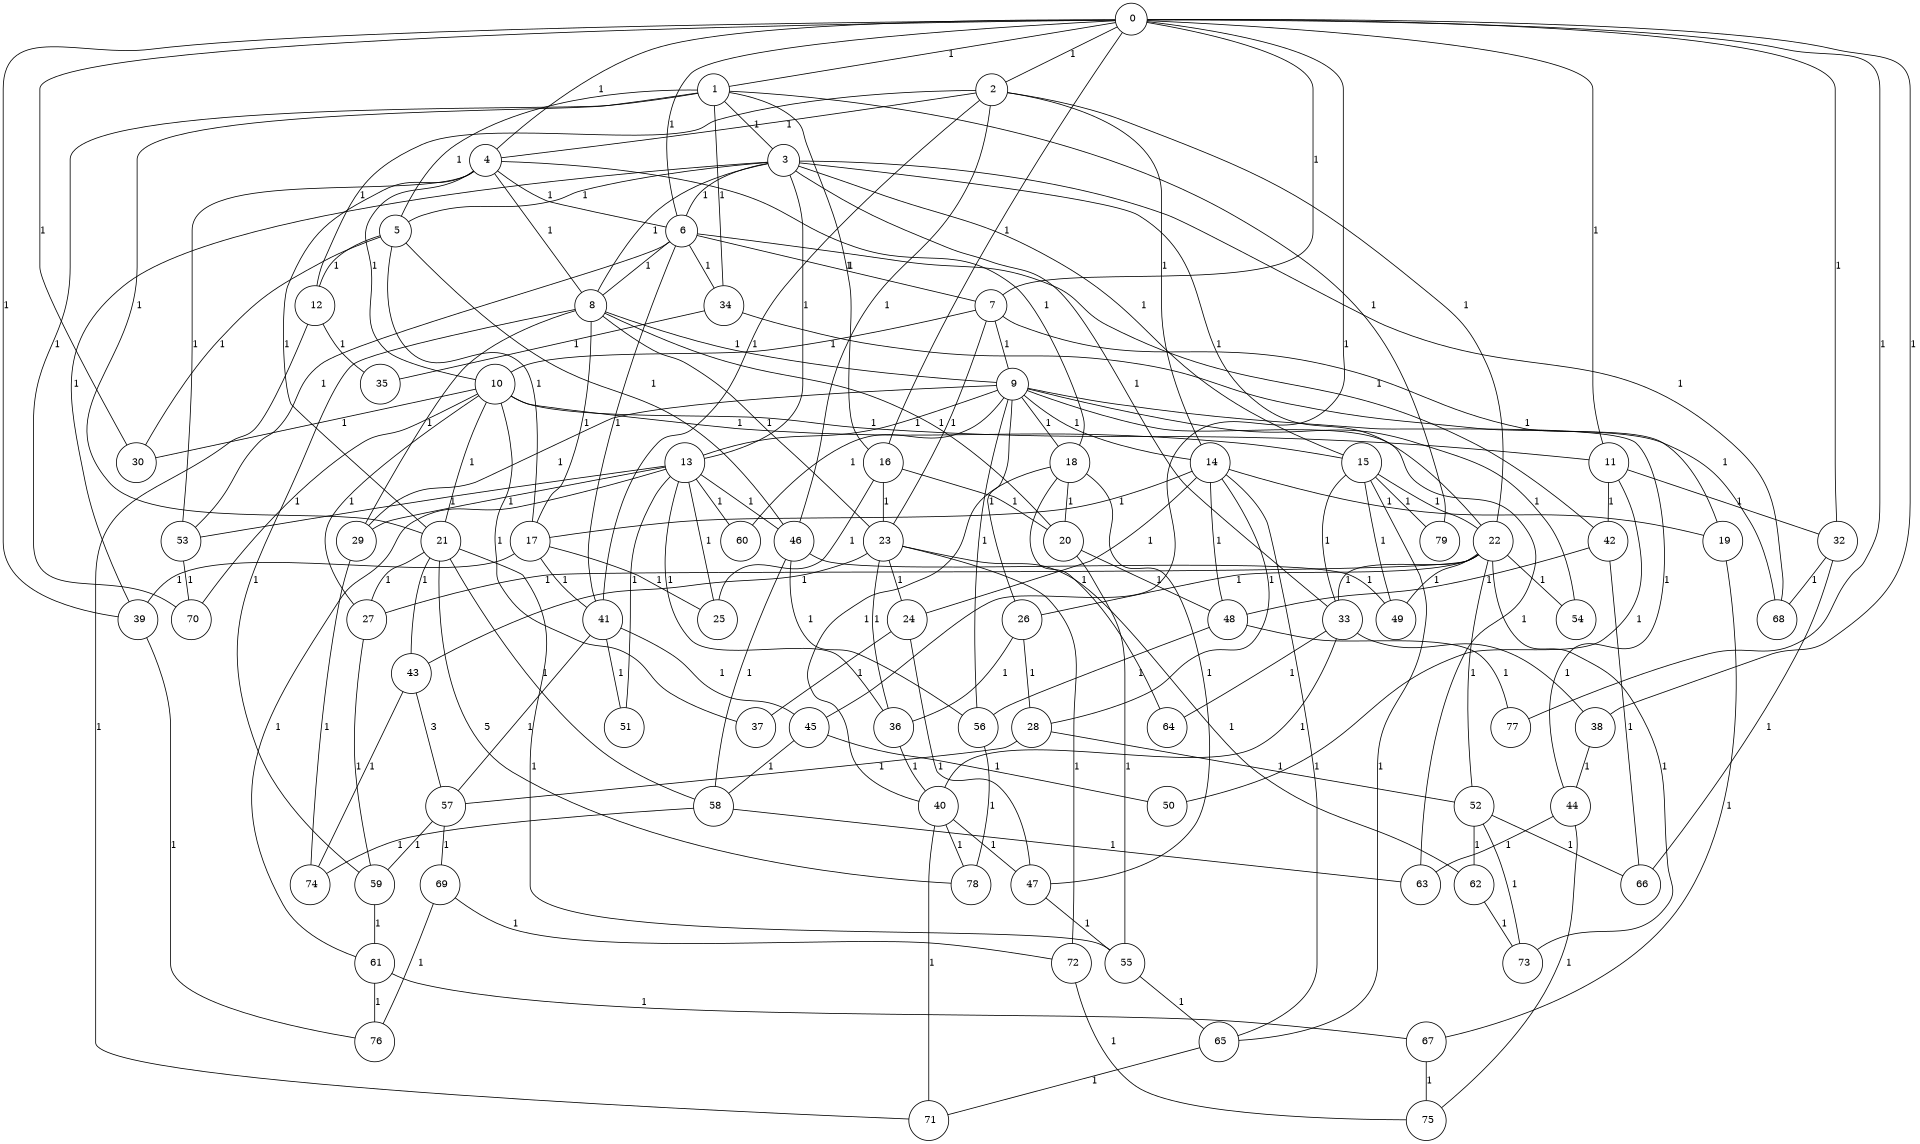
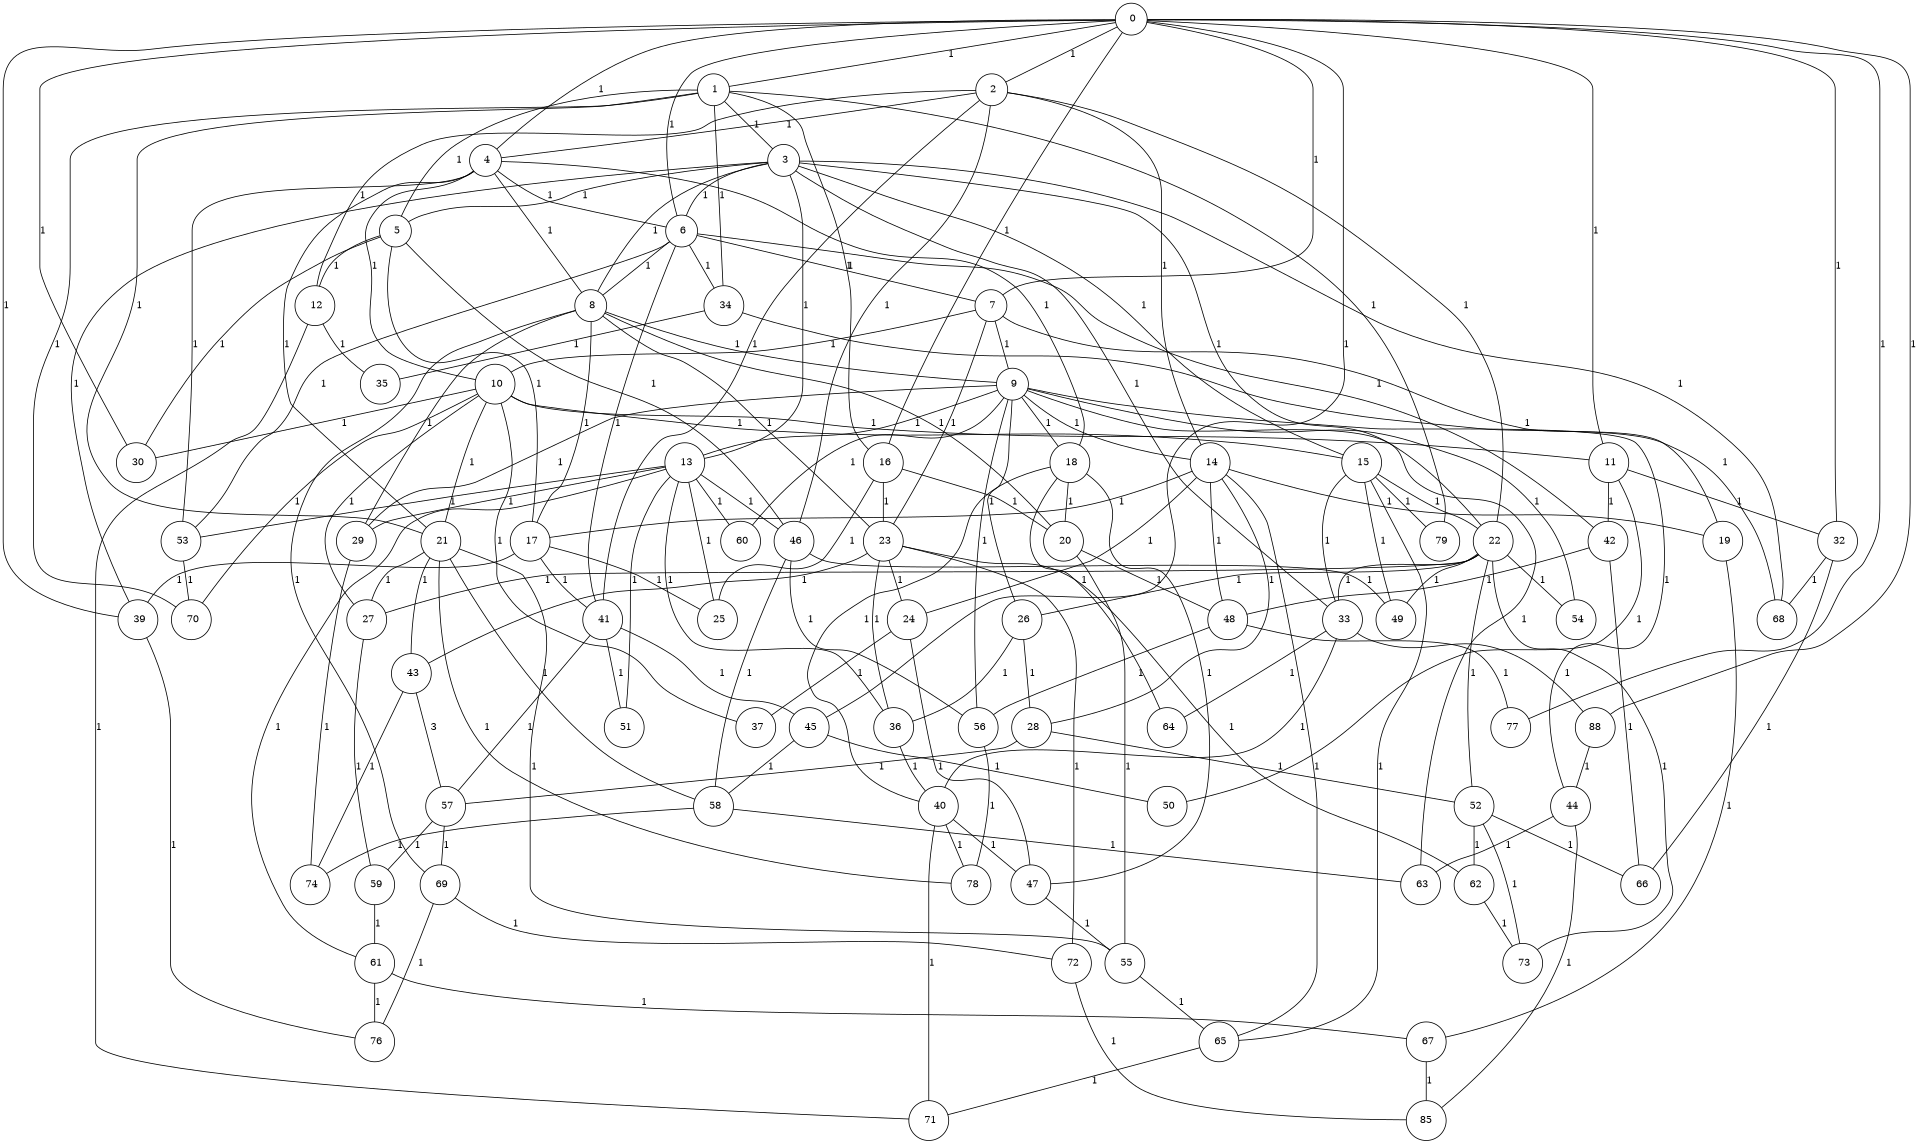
edge "8" -- "59": now "8" -- "69"
edge "21" -- "78": label "5" -> "1"
node "38": label "38" -> "88"
node "75": label "75" -> "85"
